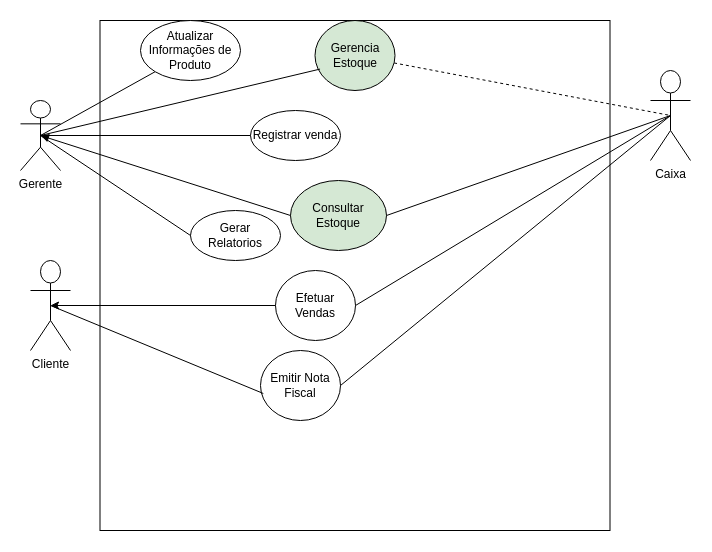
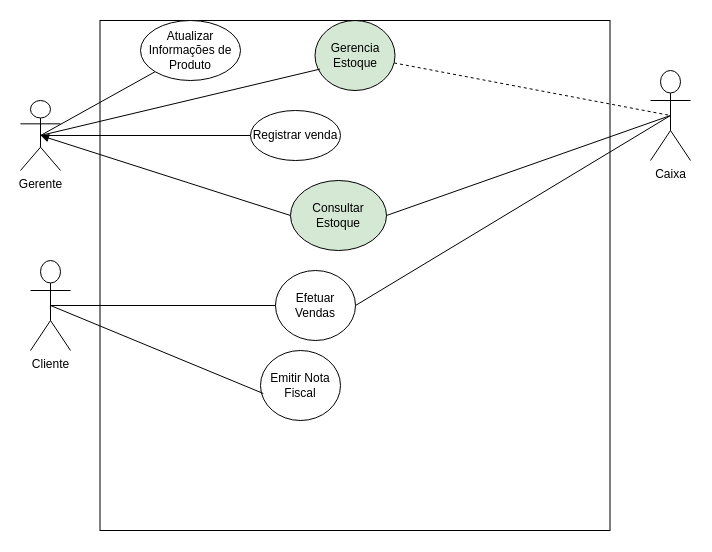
edge "Gerente" -- "Gerar Relatorios": removed
node "Gerar Relatorios": removed
edge "Caixa" -- "Emitir Nota Fiscal": removed
edge "Efetuar Vendas" -> "Cliente": arrowhead classic -> none
